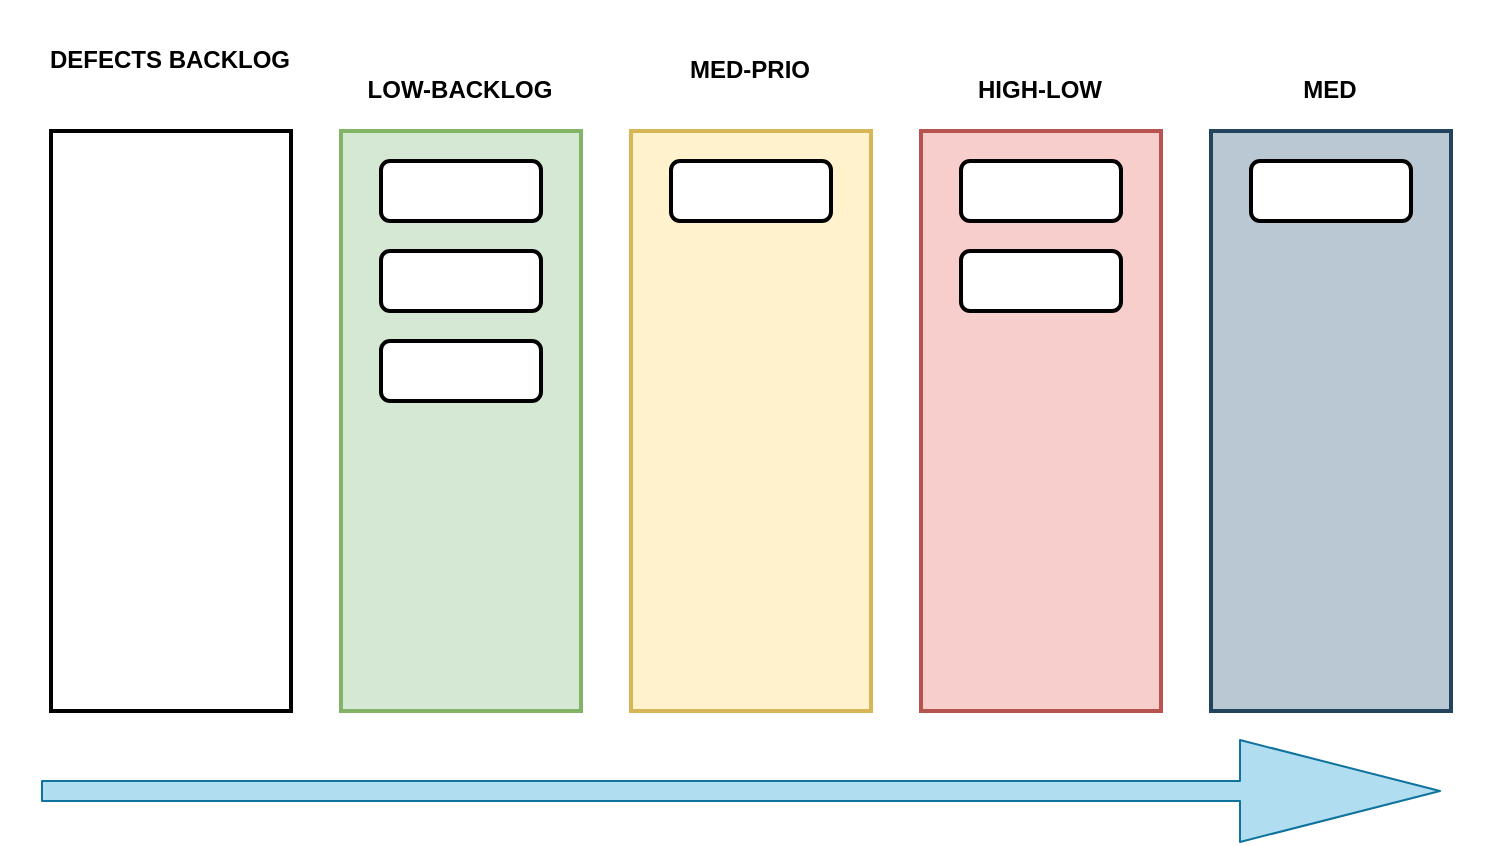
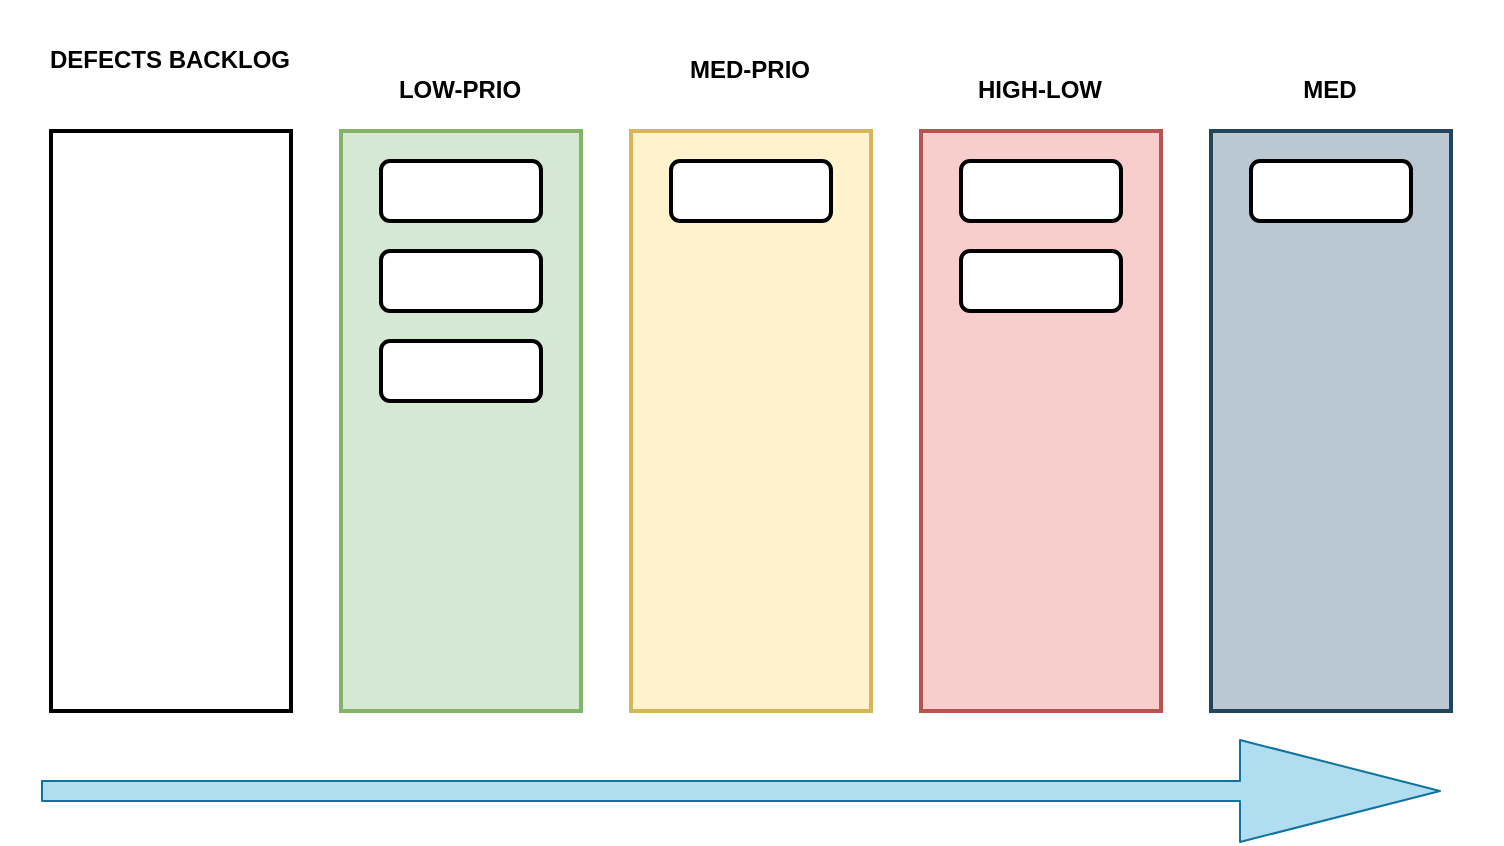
node "LOW-BACKLOG": label "LOW-BACKLOG" -> "LOW-PRIO"
